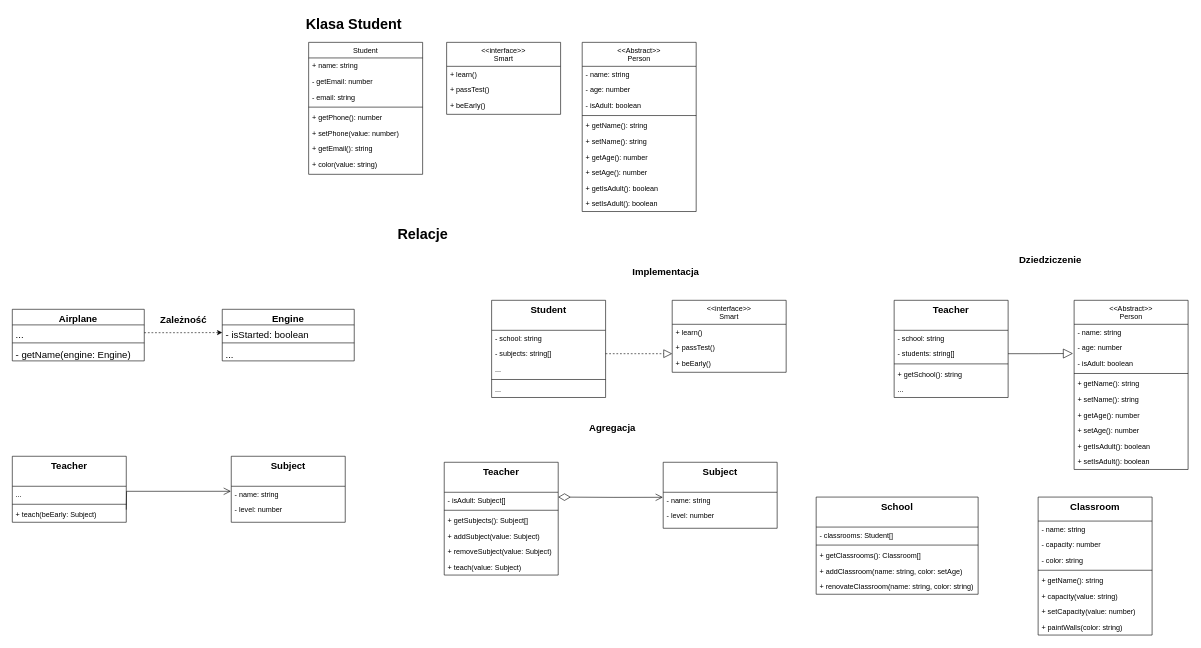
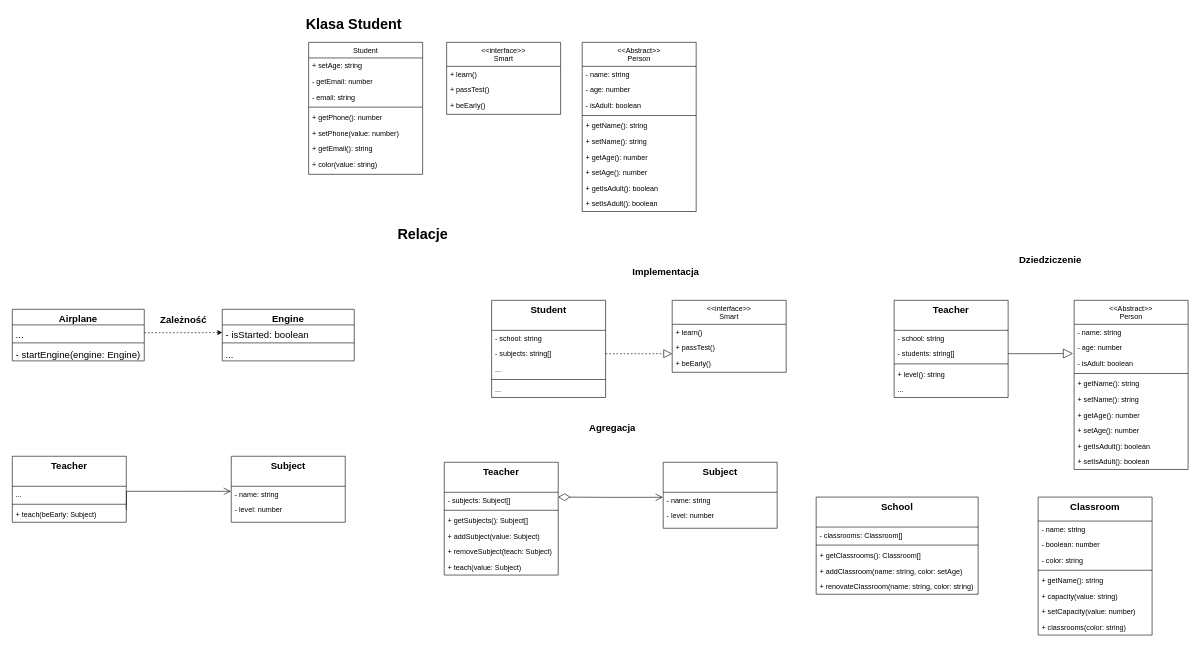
node "+ name: string": label "+ name: string" -> "+ setAge: string"
node "- getName(engine: Engine)": label "- getName(engine: Engine)" -> "- startEngine(engine: Engine)"
node "+ getSchool(): string": label "+ getSchool(): string" -> "+ level(): string"
node "- isAdult: Subject[]": label "- isAdult: Subject[]" -> "- subjects: Subject[]"
node "- classrooms: Student[]": label "- classrooms: Student[]" -> "- classrooms: Classroom[]"
node "- capacity: number": label "- capacity: number" -> "- boolean: number"
node "+ removeSubject(value: Subject)": label "+ removeSubject(value: Subject)" -> "+ removeSubject(teach: Subject)"
node "+ paintWalls(color: string)": label "+ paintWalls(color: string)" -> "+ classrooms(color: string)"
